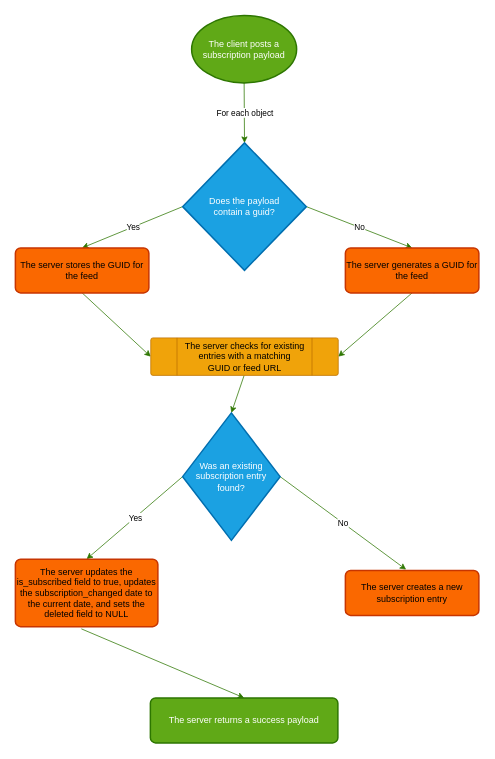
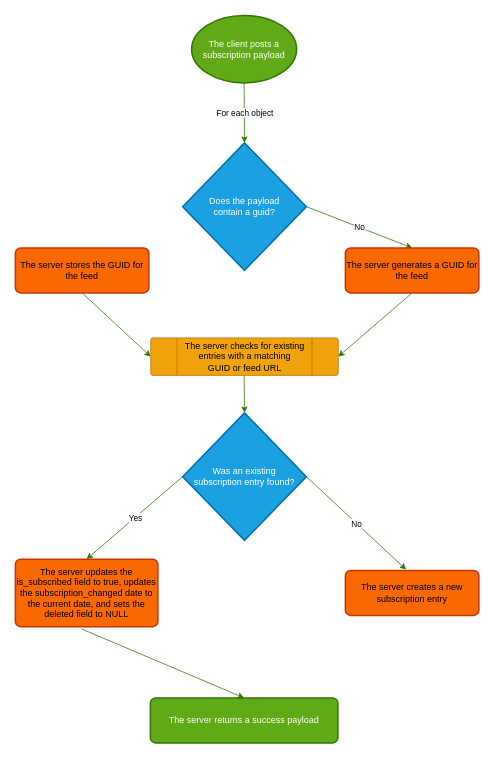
edge "Does the payload contain a guid?" -> "The server stores the GUID for the feed": removed, label "Yes"
node "Was an existing subscription entry found?": size 98x128 -> 124x128
